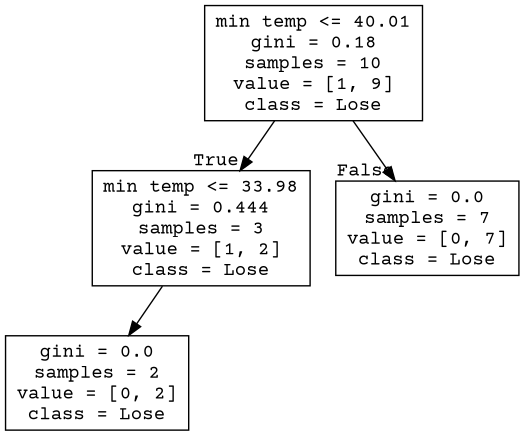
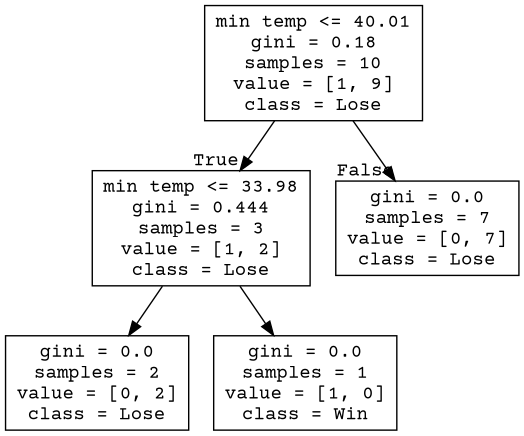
node "gini = 0.0 samples = 1 value = [1, 0] class = Win": added
